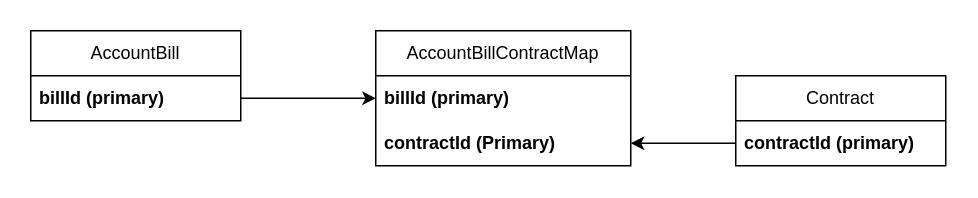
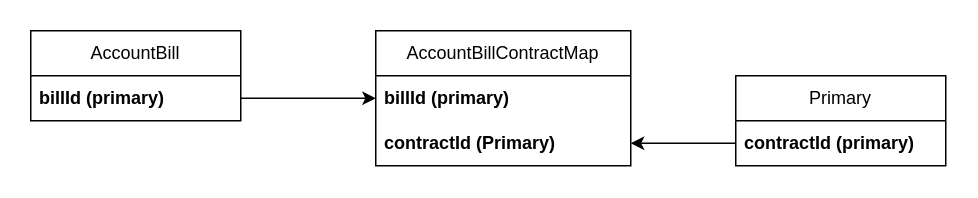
node "Contract": label "Contract" -> "Primary"
